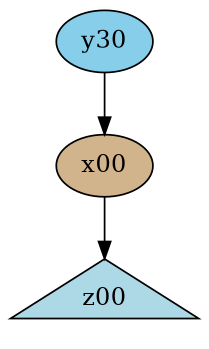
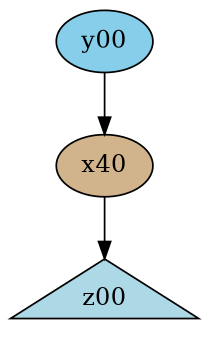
node "y30": label "y30" -> "y00"
node "x00": label "x00" -> "x40"
